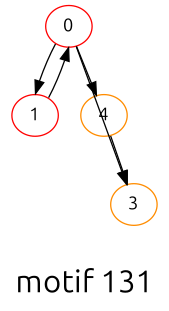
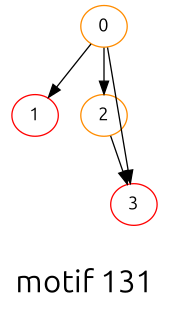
node "0": color red -> darkorange
edge "1" -> "0": removed
node "4": label "4" -> "2"
node "3": color darkorange -> red
